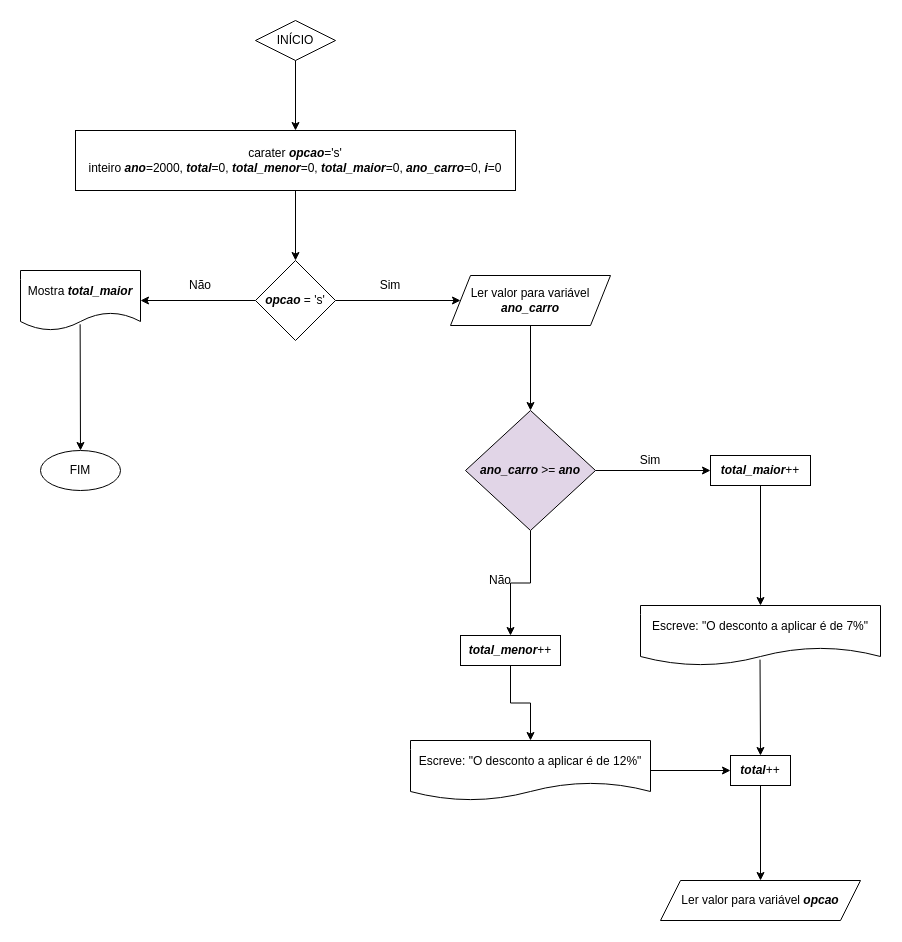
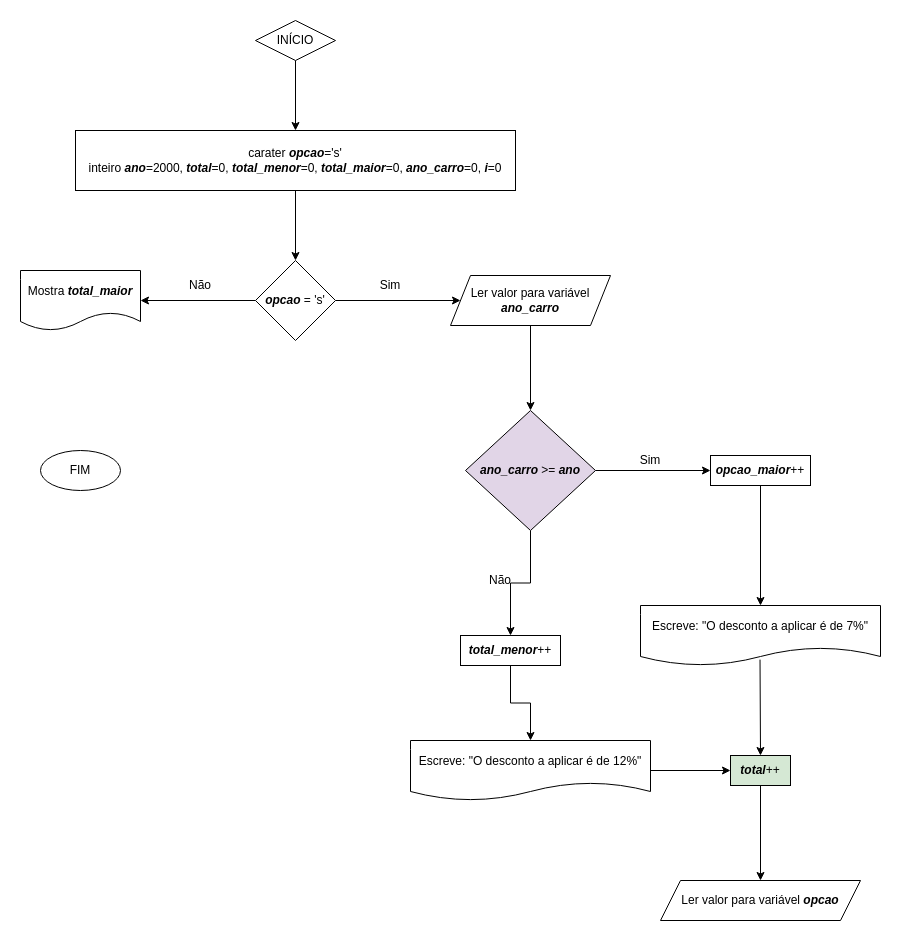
edge "Mostra total_maior" -> "FIM": removed
node "total_maior++": label "total_maior++" -> "opcao_maior++"
node "total++": fillcolor #ffffff -> #d5e8d4
